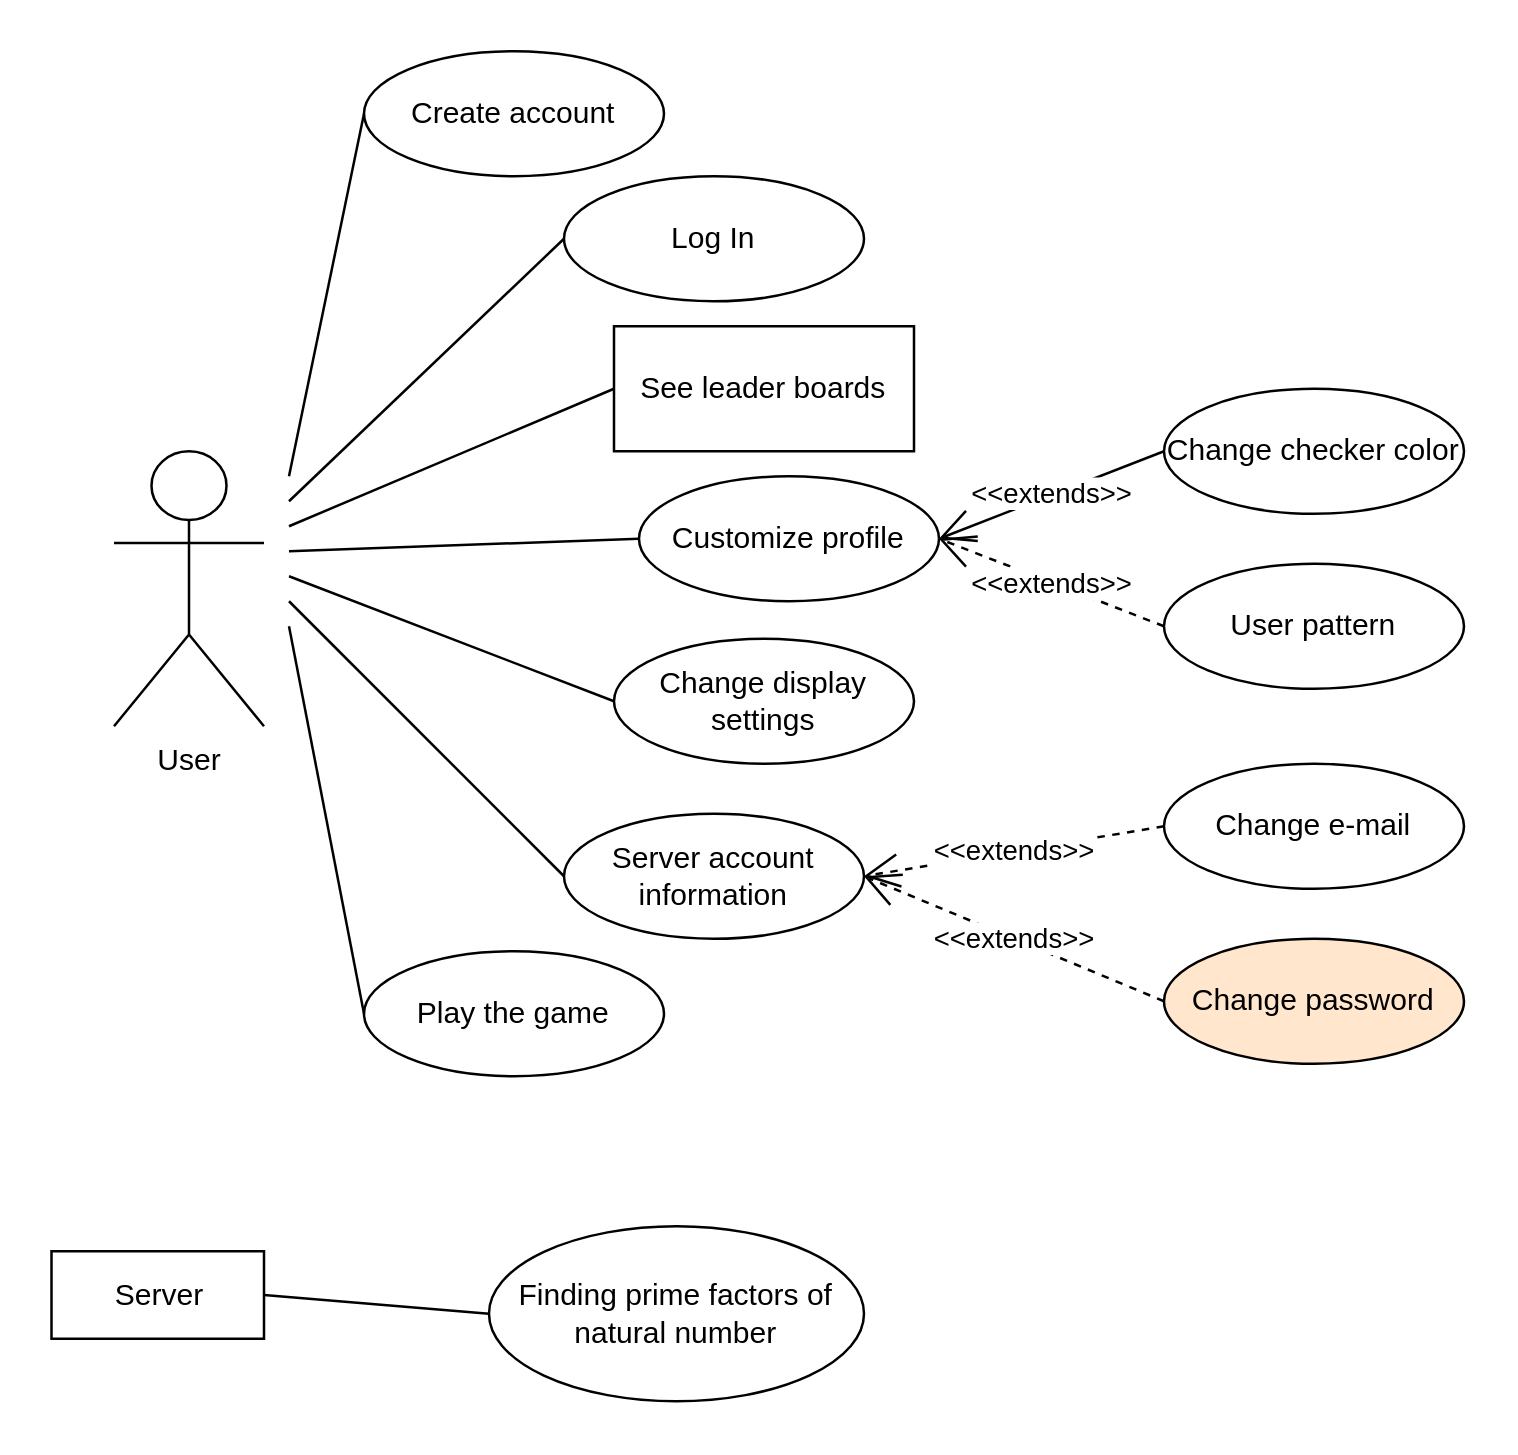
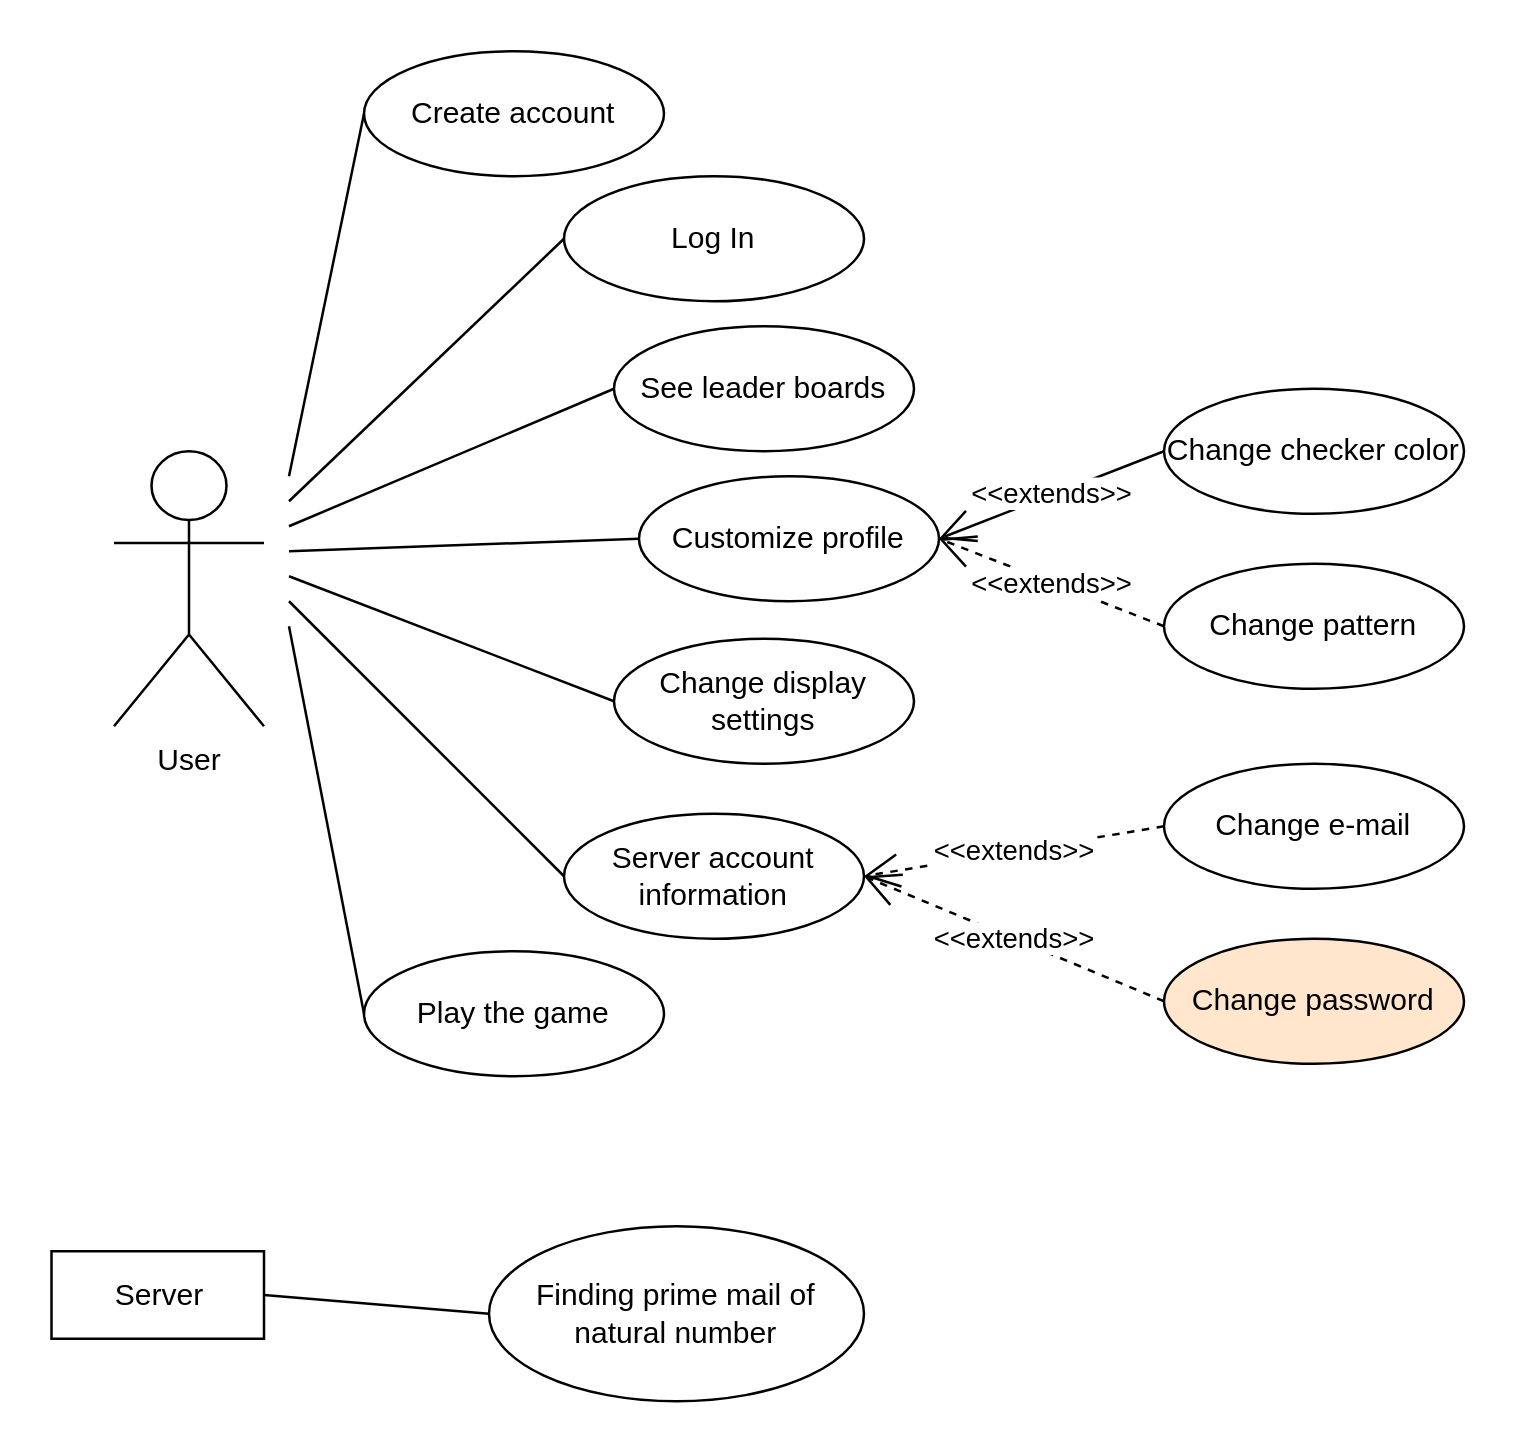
node "See leader boards": shape rectangle -> ellipse
node "User pattern": label "User pattern" -> "Change pattern"
node "Finding prime factors of natural number": label "Finding prime factors of natural number" -> "Finding prime mail of natural number"
